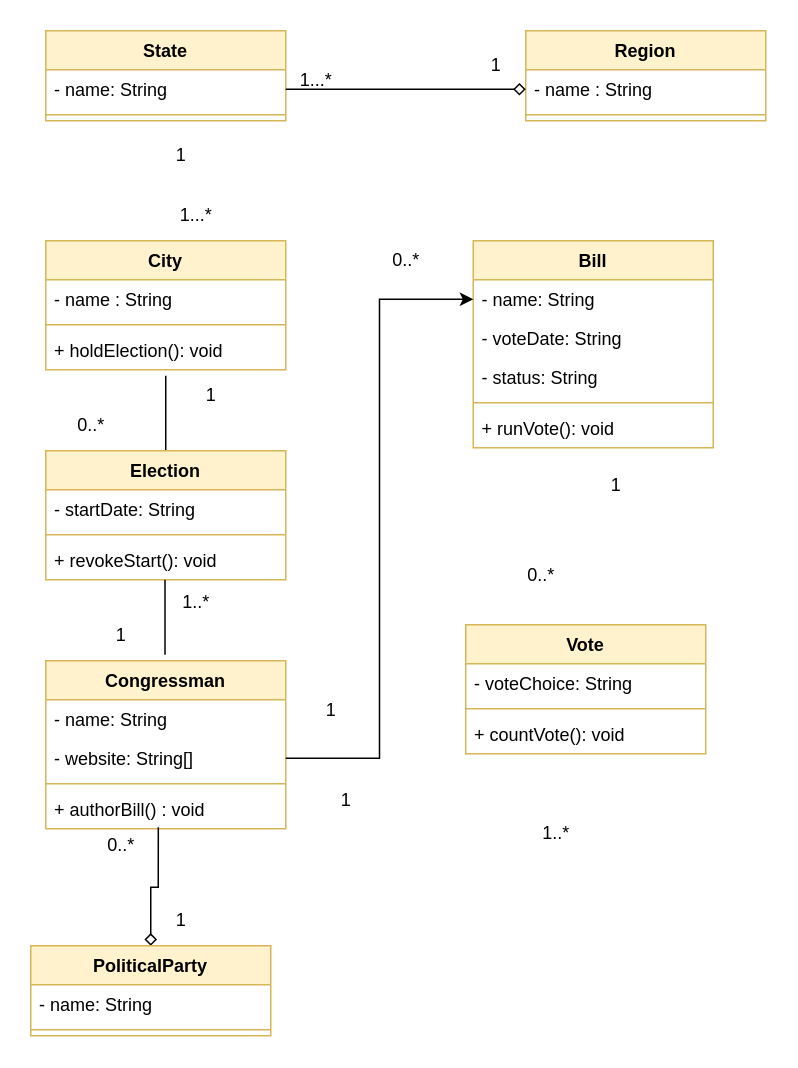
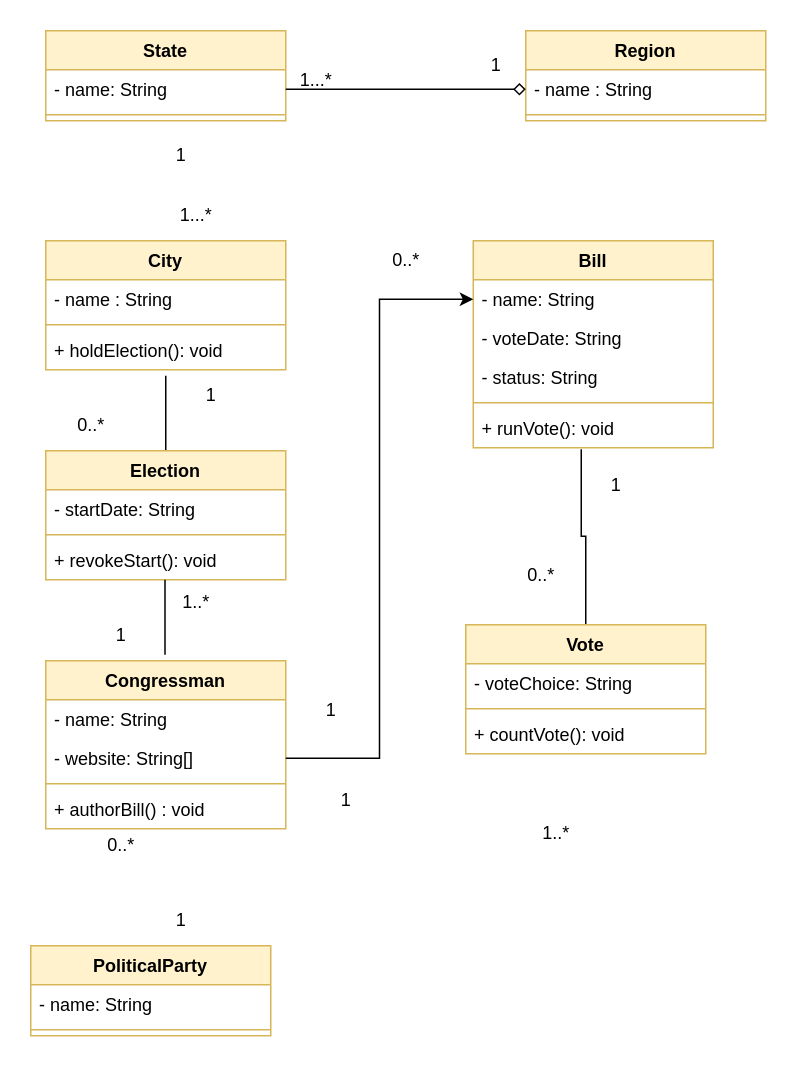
edge "+ runVote(): void" -- "Vote": added
edge "+ authorBill() : void" -> "PoliticalParty": removed
